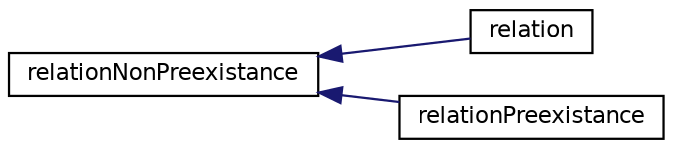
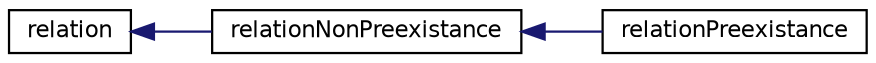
edge "relation" -> "relationNonPreexistance": reversed
